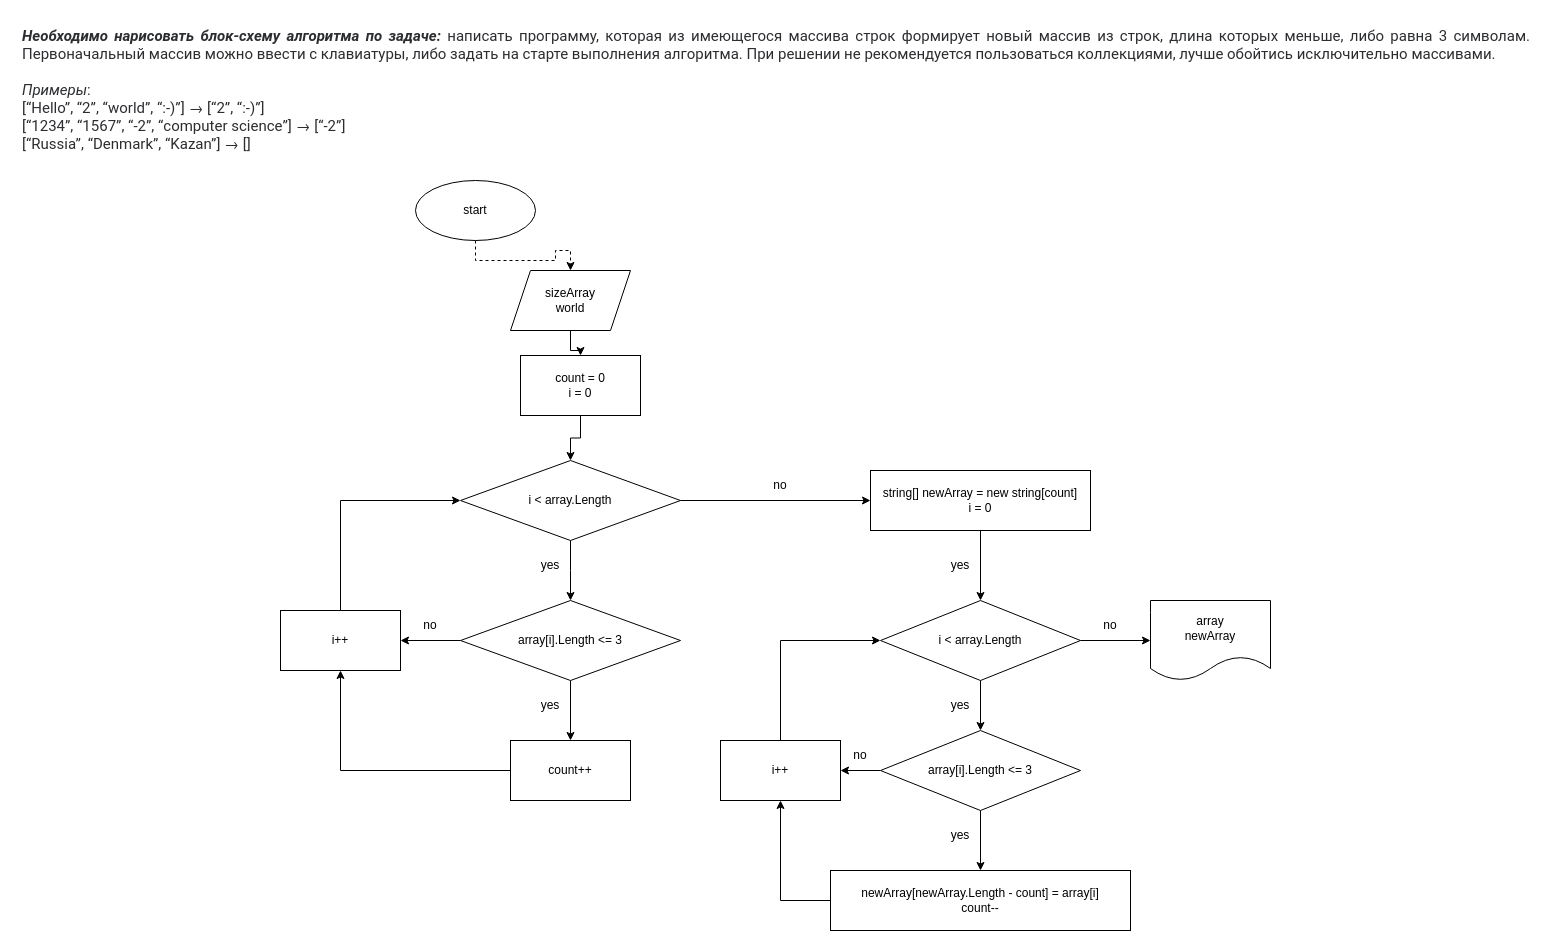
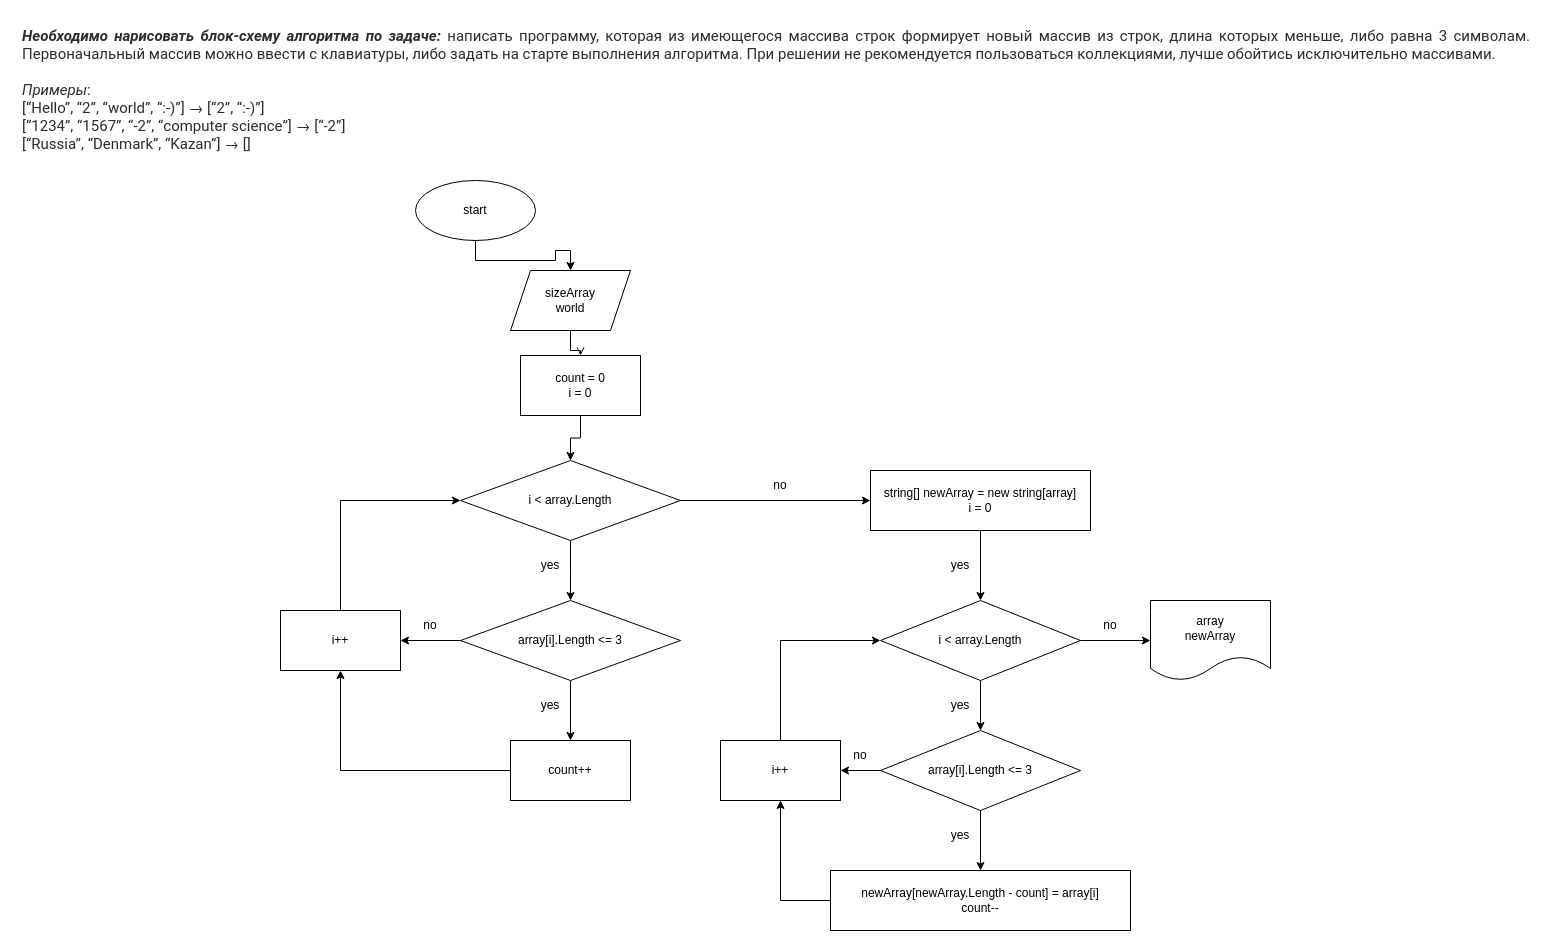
edge "start" -> "sizeArray world": style dashed -> solid
edge "sizeArray world" -> "count = 0 i = 0": arrowhead classic -> open
node "string[] newArray = new string[count] i = 0": label "string[] newArray = new string[count] i = 0" -> "string[] newArray = new string[array] i = 0"
